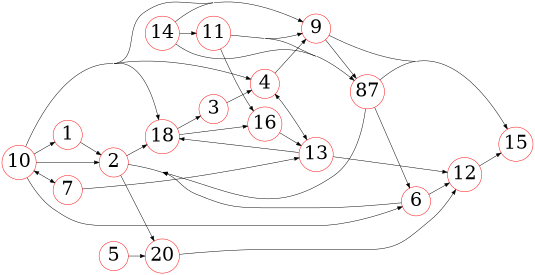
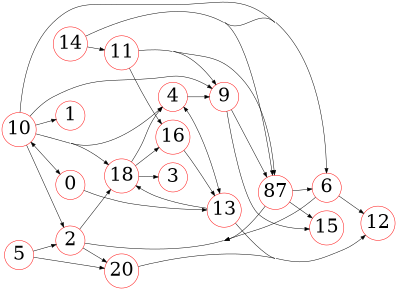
edge "14" -> "9": now "14" -> "6"
edge "3" -> "4": now "18" -> "4"
edge "1" -> "2": now "5" -> "2"
edge "12" -> "15": removed
node "7": label "7" -> "0"
